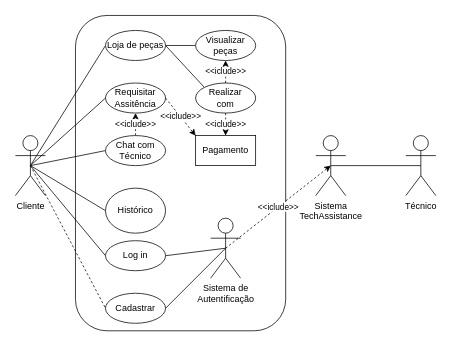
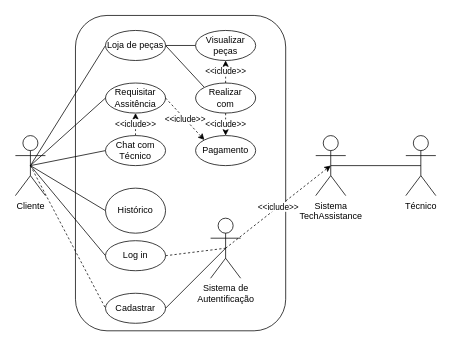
node "Pagamento": shape rectangle -> ellipse
edge "Sistema de Autentificação" -- "Log in": style solid -> dashed
